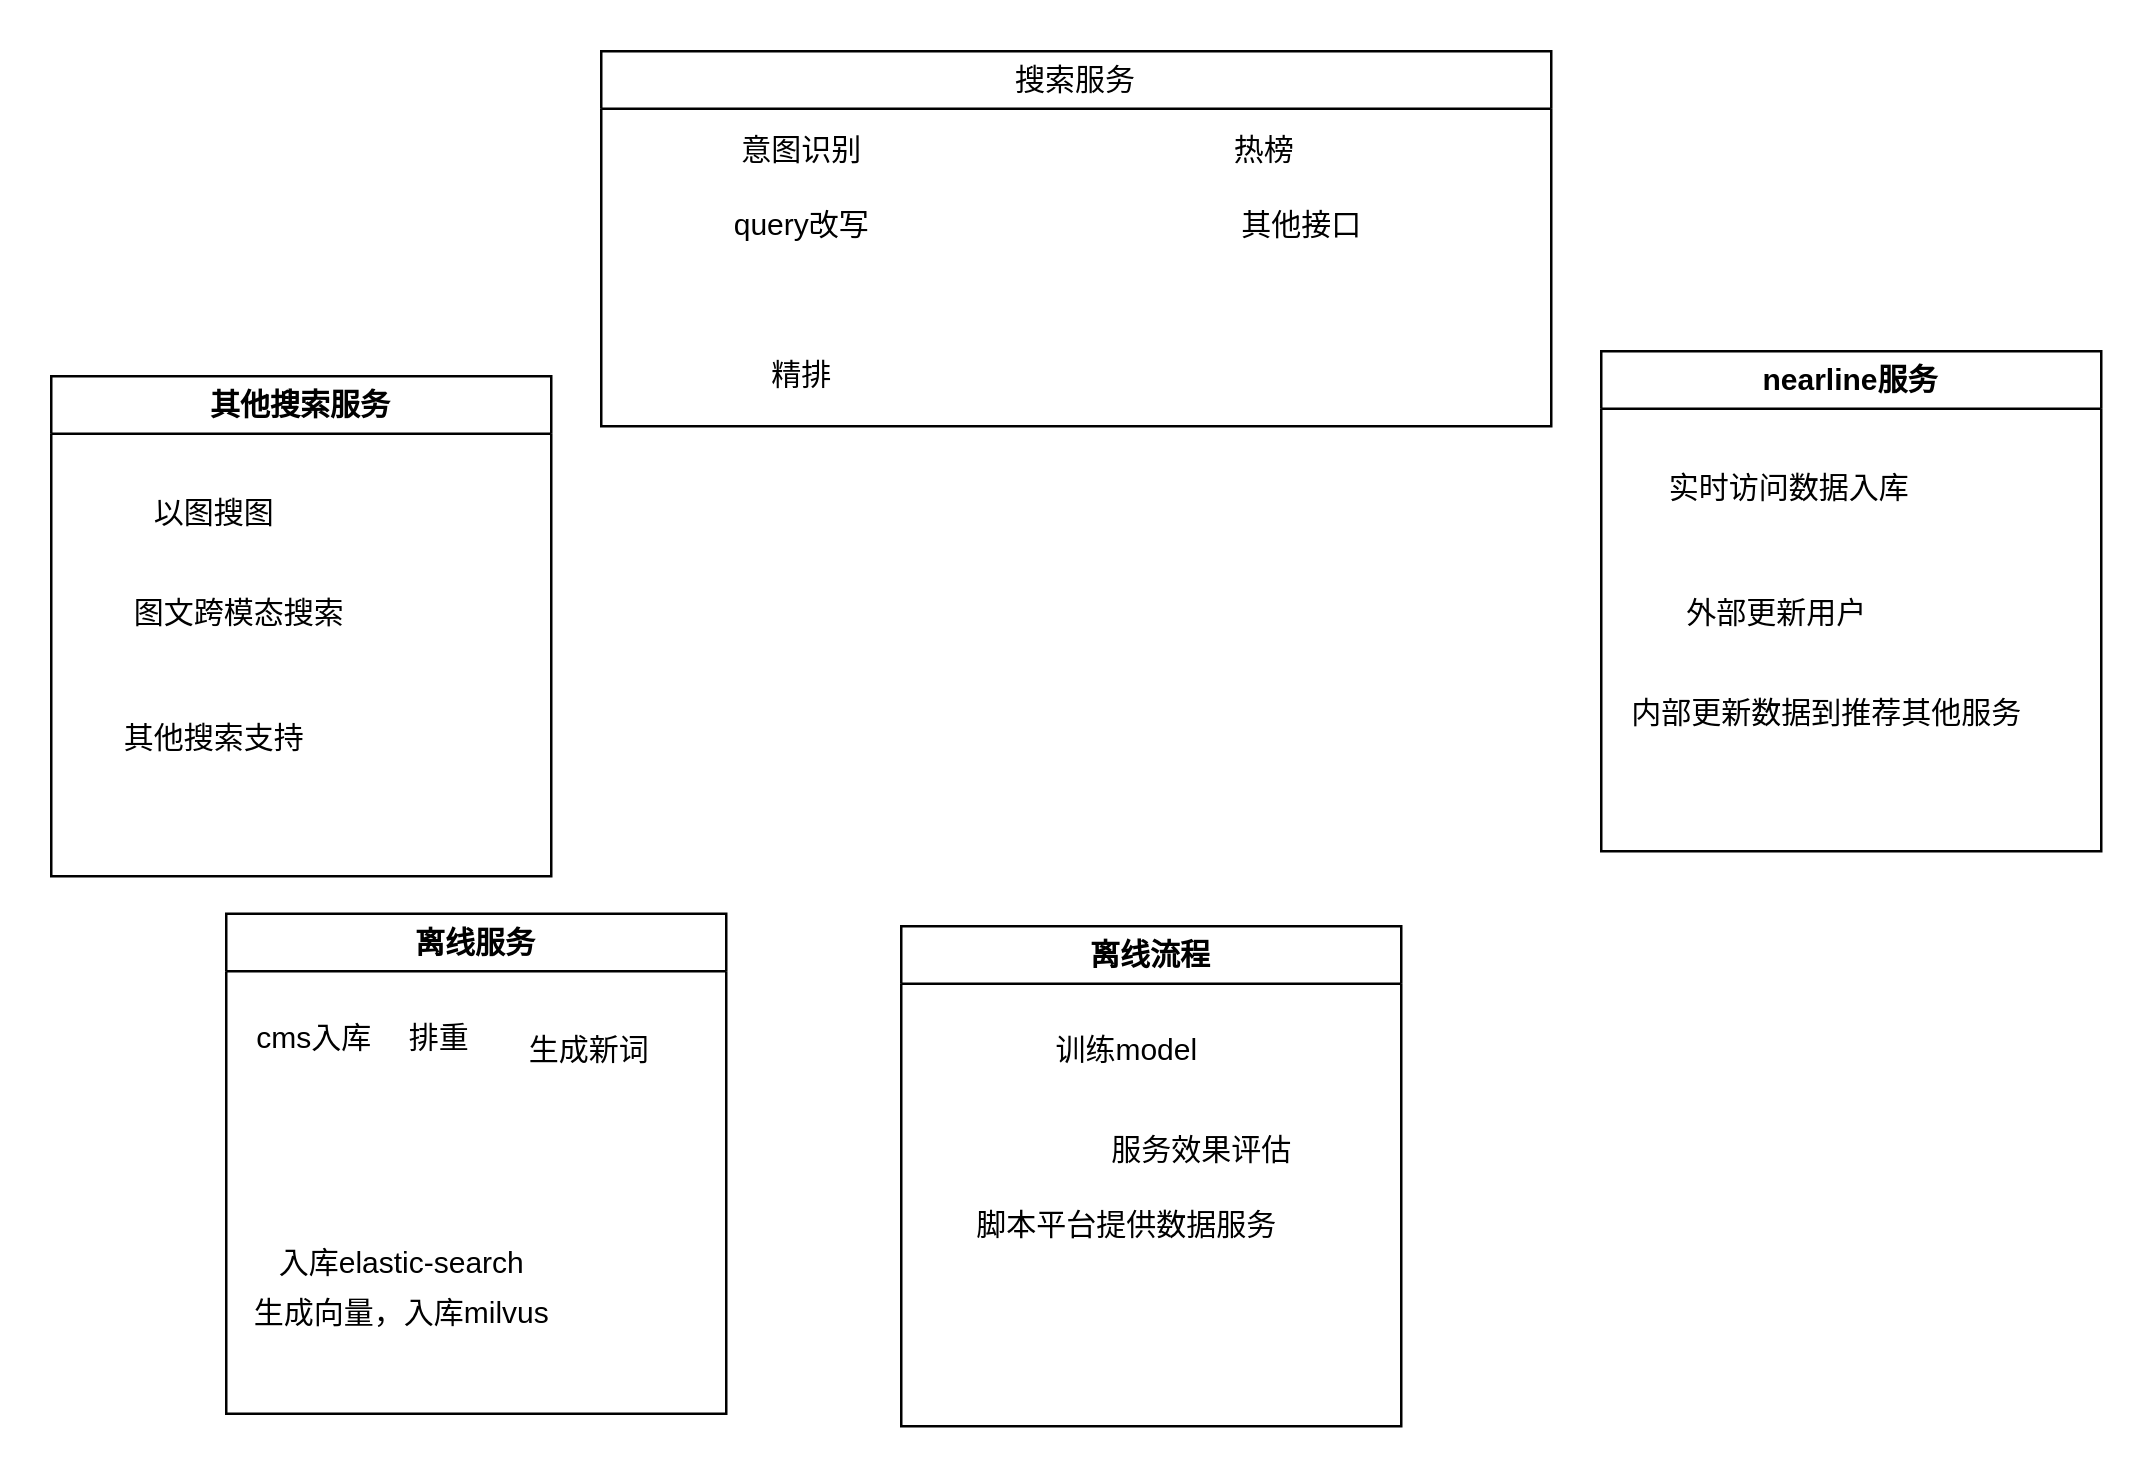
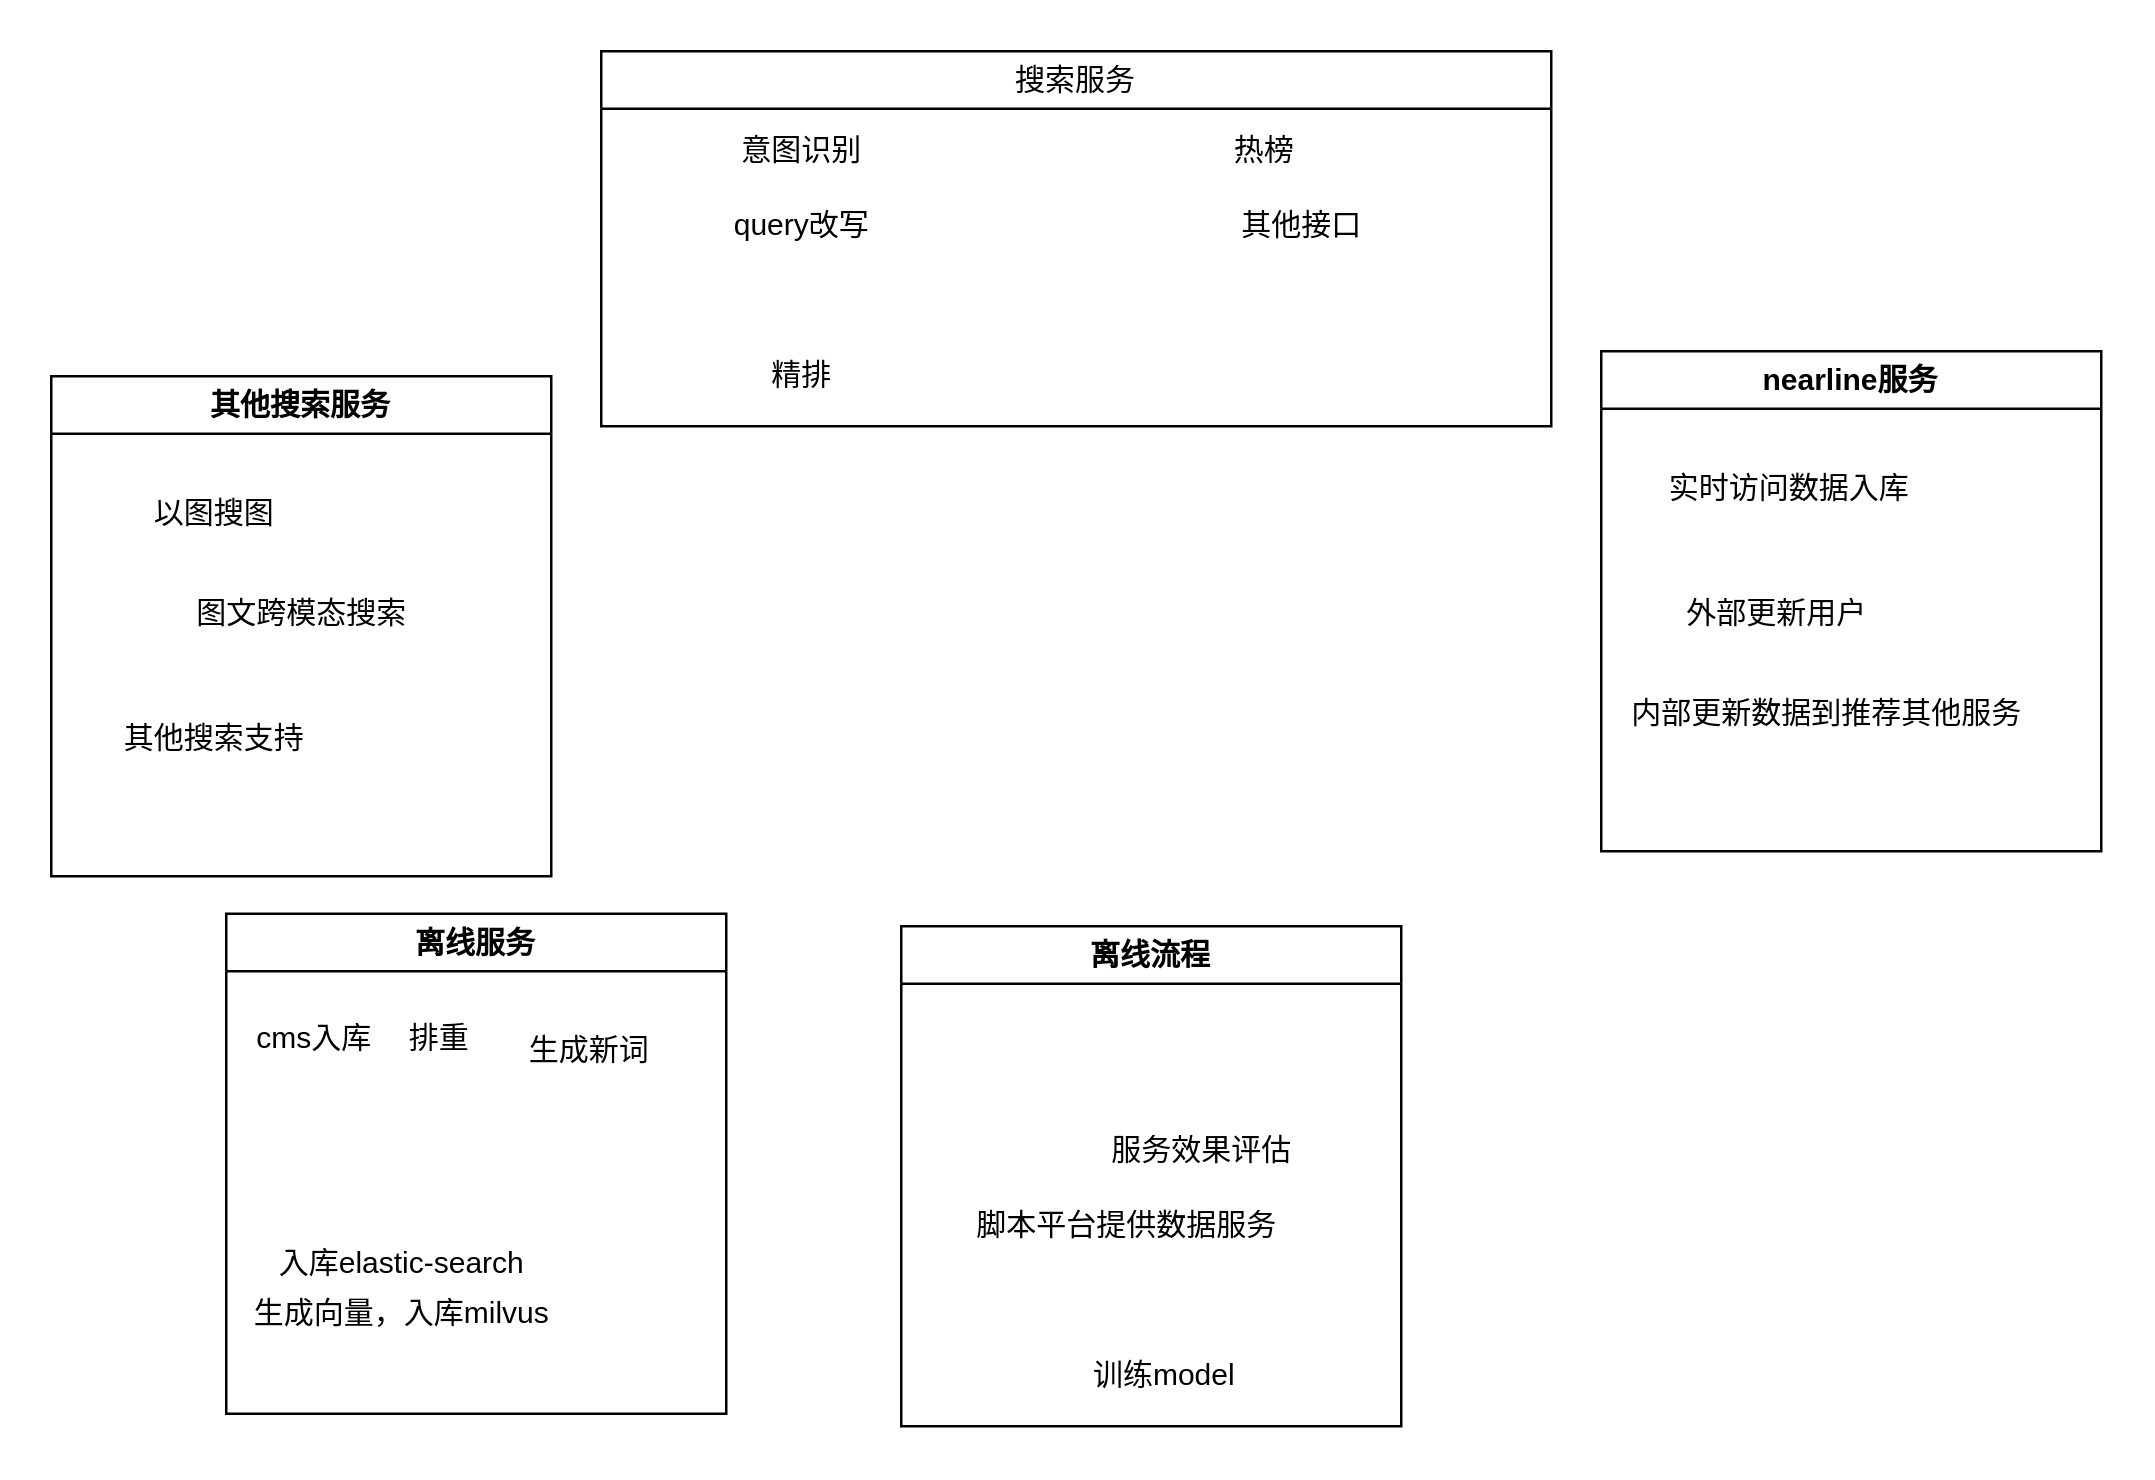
node "图文跨模态搜索": moved (239, 614) -> (301, 614)
node "训练model": moved (1126, 1051) -> (1164, 1376)
